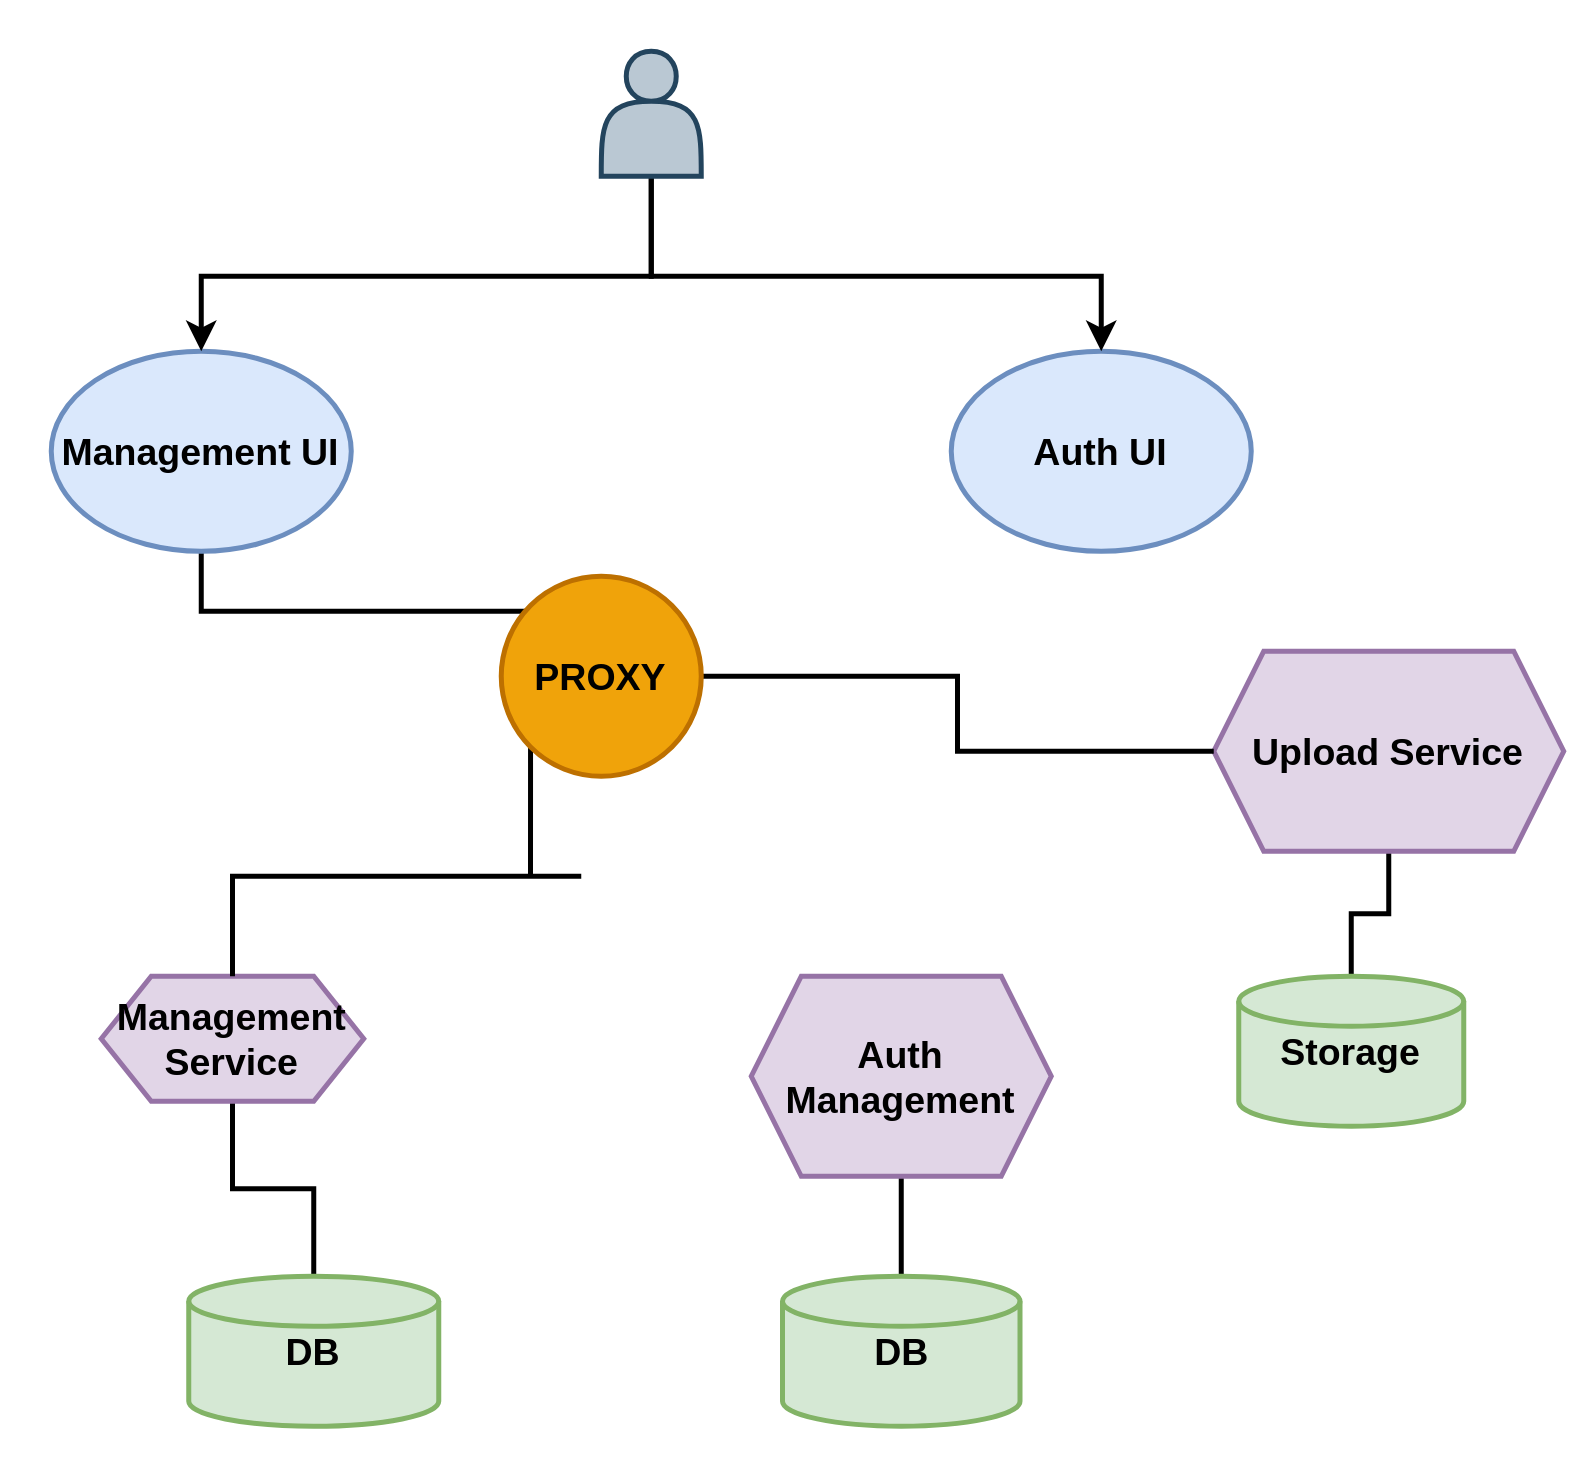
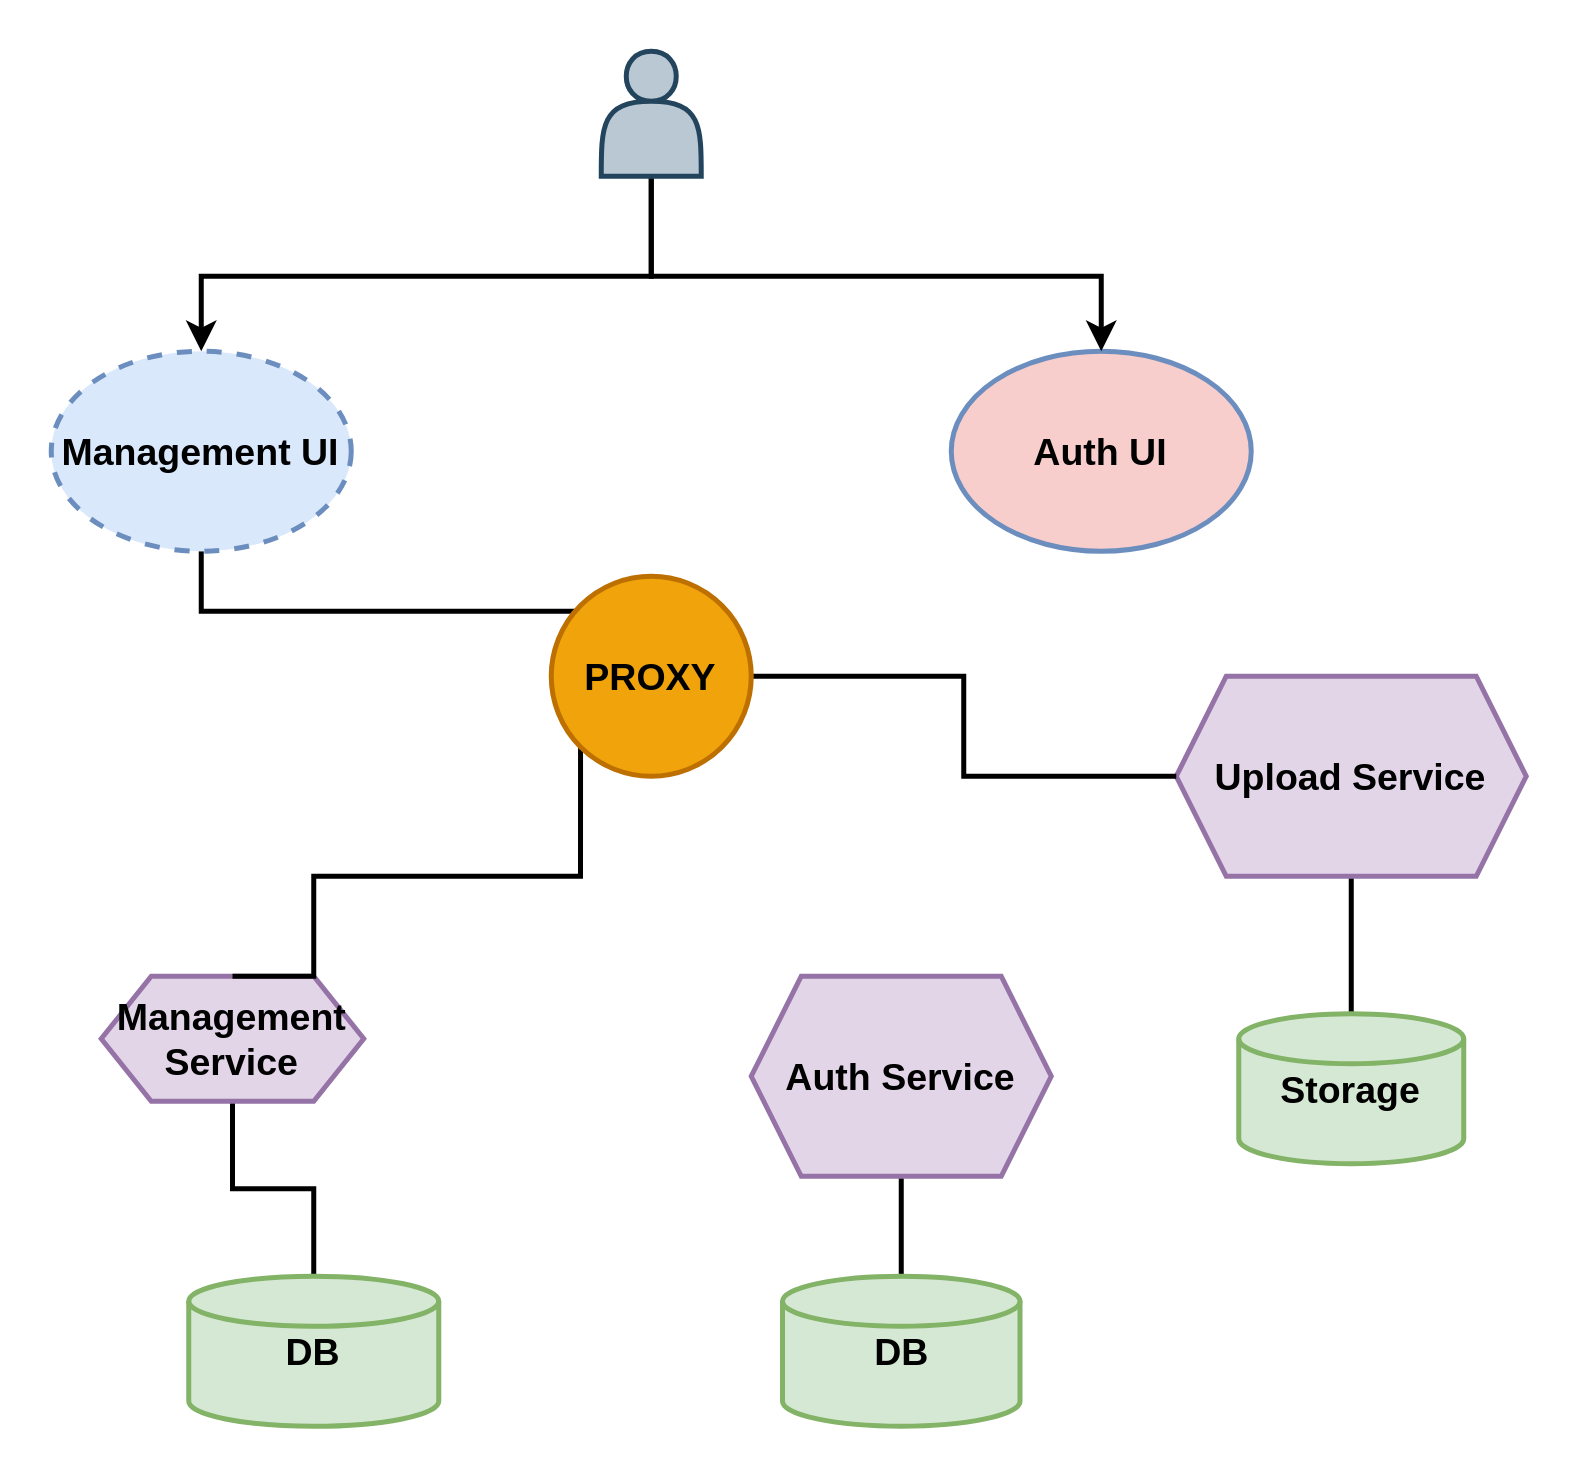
node "Management UI": style solid -> dashed
node "Auth UI": fillcolor #dae8fc -> #f8cecc
node "PROXY": moved (601, 676) -> (651, 676)
node "Upload Service": moved (1389, 751) -> (1351, 776)
node "Storage": moved (1351, 1051) -> (1351, 1089)
node "Auth Management": label "Auth Management" -> "Auth Service"
